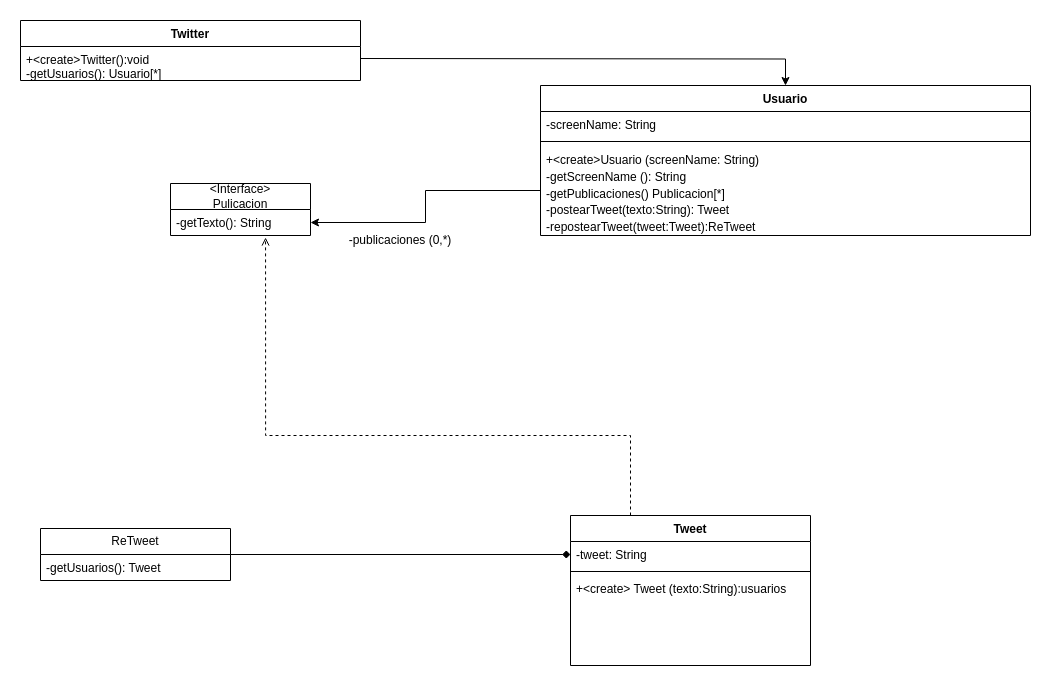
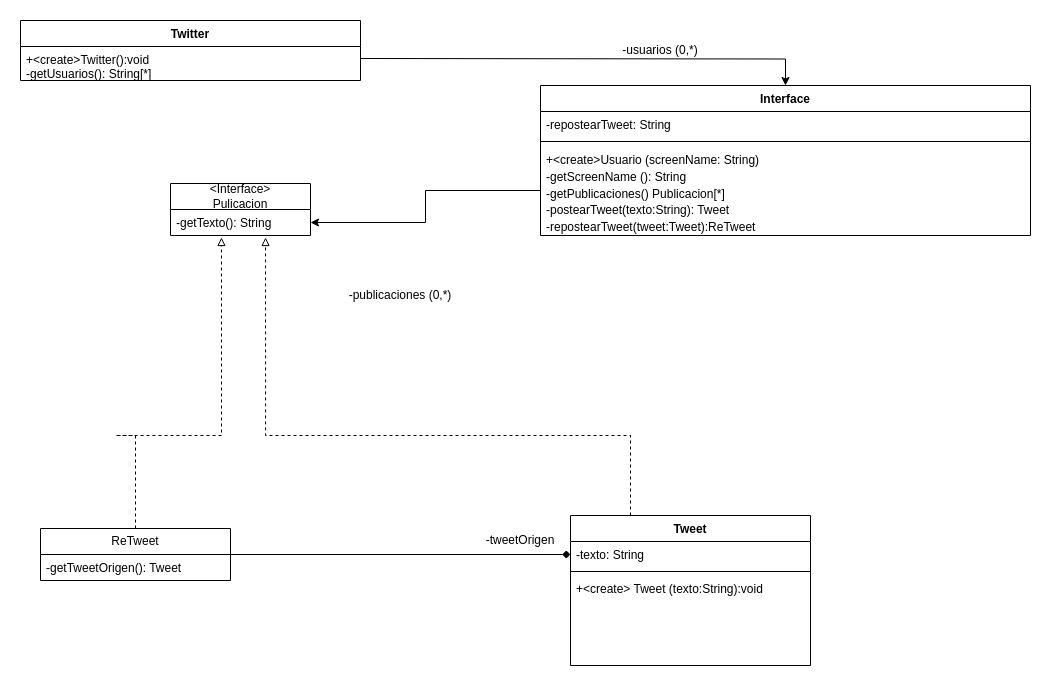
node "-usuarios (0,*)": added
node "+<create>Twitter():void -getUsuarios(): Usuario[*]": label "+<create>Twitter():void -getUsuarios(): Usuario[*]" -> "+<create>Twitter():void -getUsuarios(): String[*]"
node "Usuario": label "Usuario" -> "Interface"
node "-screenName: String": label "-screenName: String" -> "-repostearTweet: String"
node "-publicaciones (0,*)": moved (401, 241) -> (401, 296)
edge "Tweet" -> "-getTexto(): String": arrowhead open -> block
edge "ReTweet" -> "-getTexto(): String": added
node "-tweetOrigen": added
node "-tweet: String": label "-tweet: String" -> "-texto: String"
node "-getUsuarios(): Tweet": label "-getUsuarios(): Tweet" -> "-getTweetOrigen(): Tweet"
node "+<create> Tweet (texto:String):usuarios": label "+<create> Tweet (texto:String):usuarios" -> "+<create> Tweet (texto:String):void"
